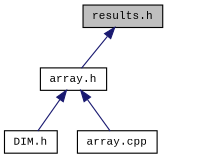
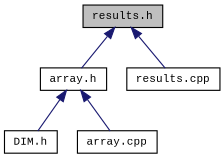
node "results.cpp": added
